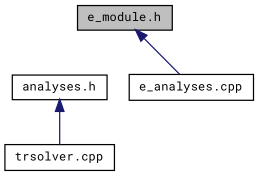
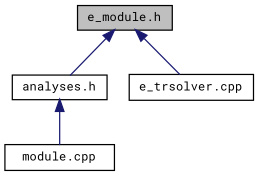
edge "analyses.h" -> "e_module.h": added
node "e_analyses.cpp": label "e_analyses.cpp" -> "e_trsolver.cpp"
node "trsolver.cpp": label "trsolver.cpp" -> "module.cpp"
